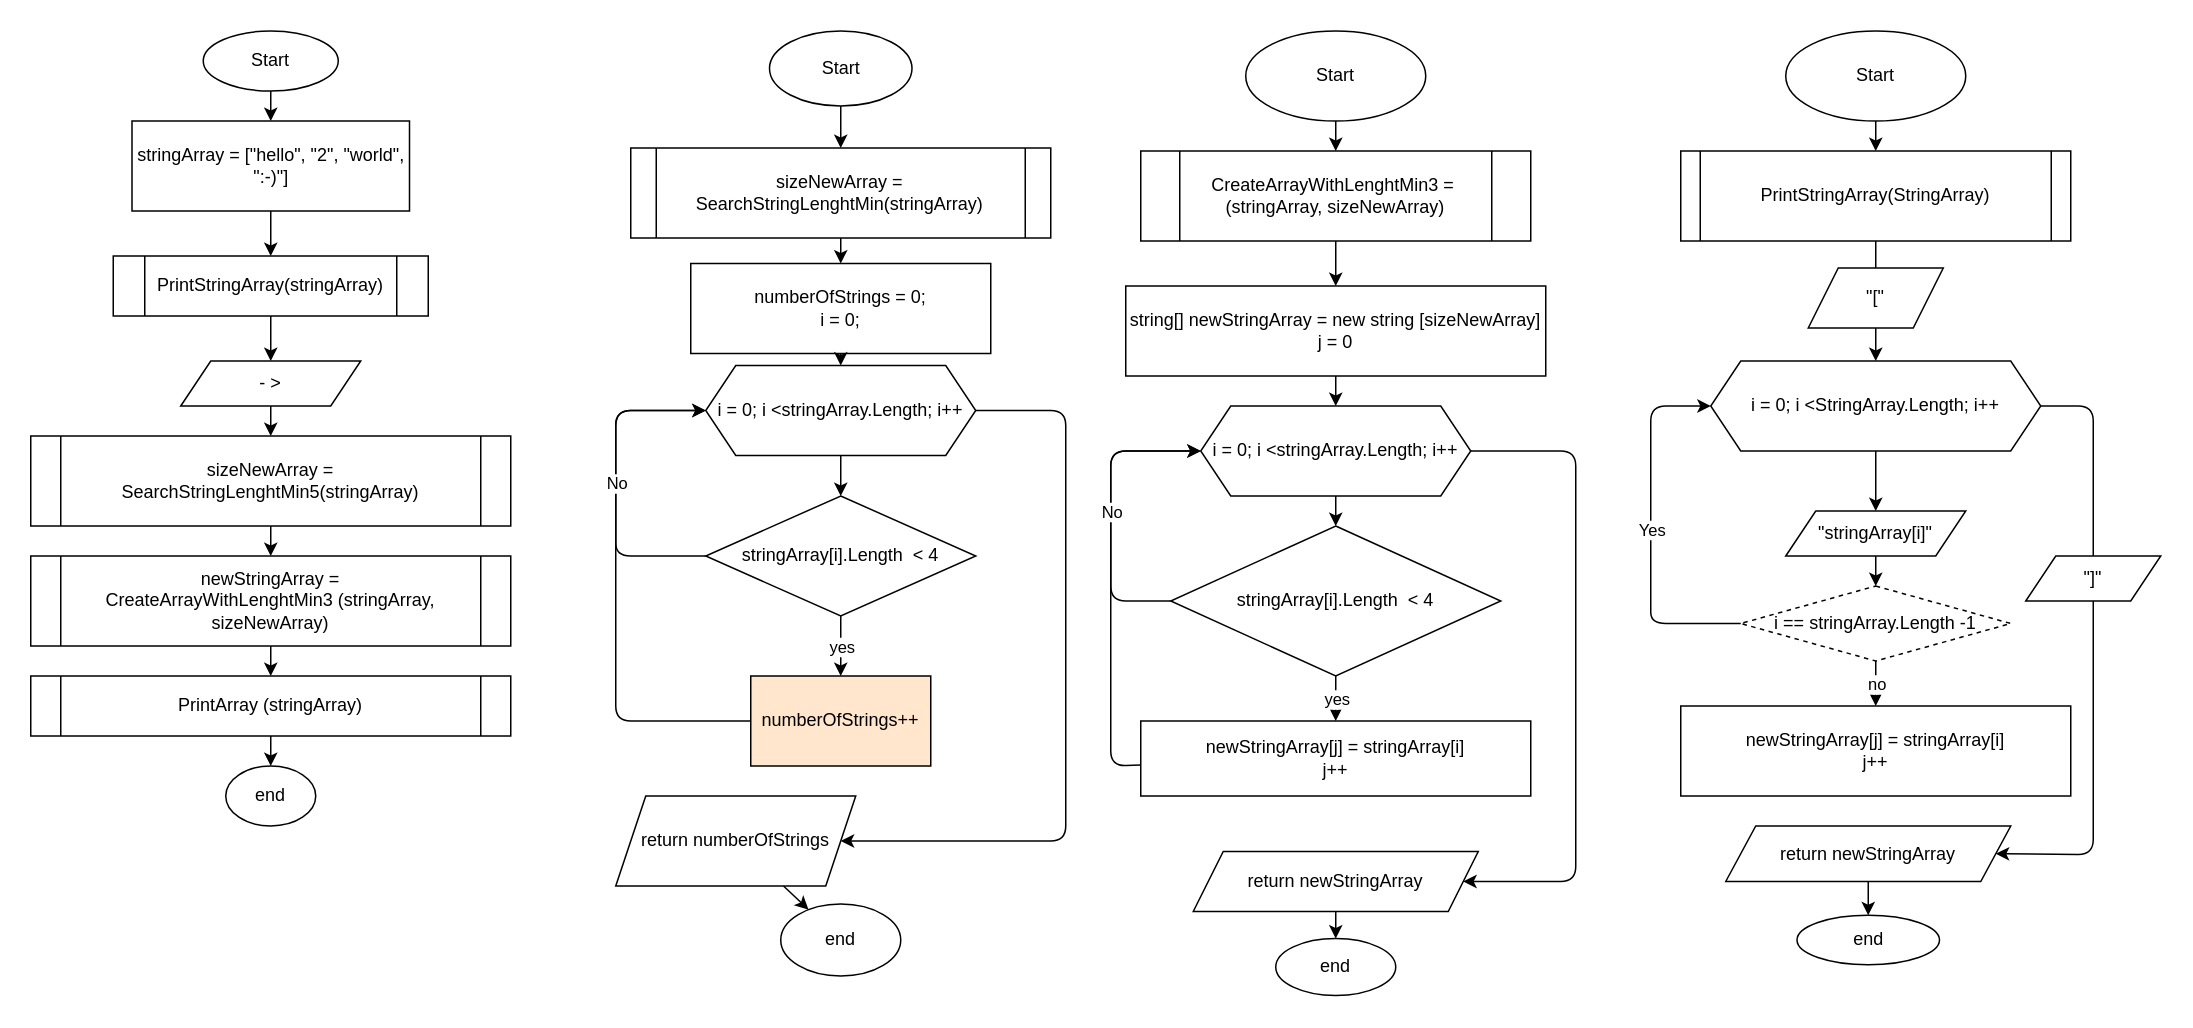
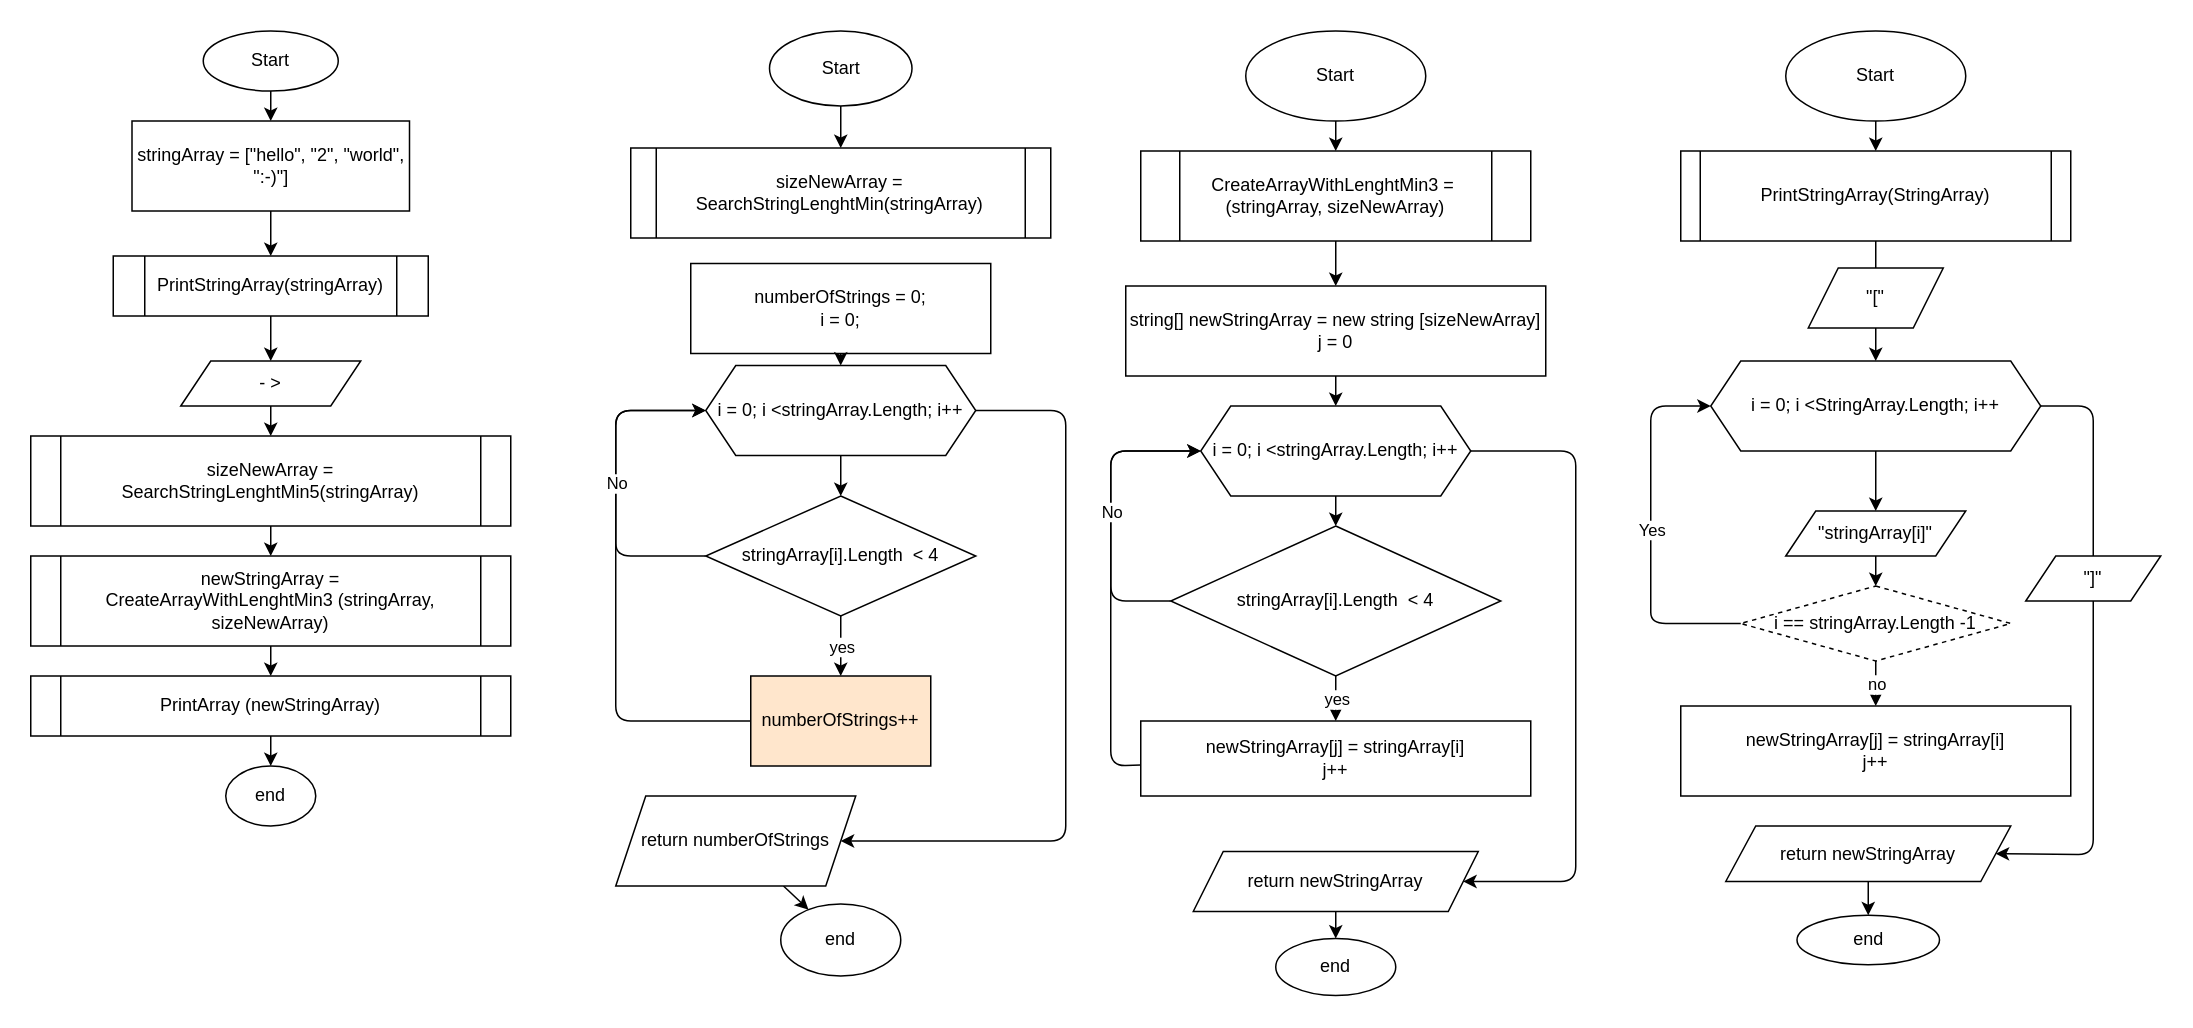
edge "sizeNewArray = SearchStringLenghtMin(stringArray)" -> "numberOfStrings = 0; i = 0;": removed
node "PrintArray (stringArray)": label "PrintArray (stringArray)" -> "PrintArray (newStringArray)"
